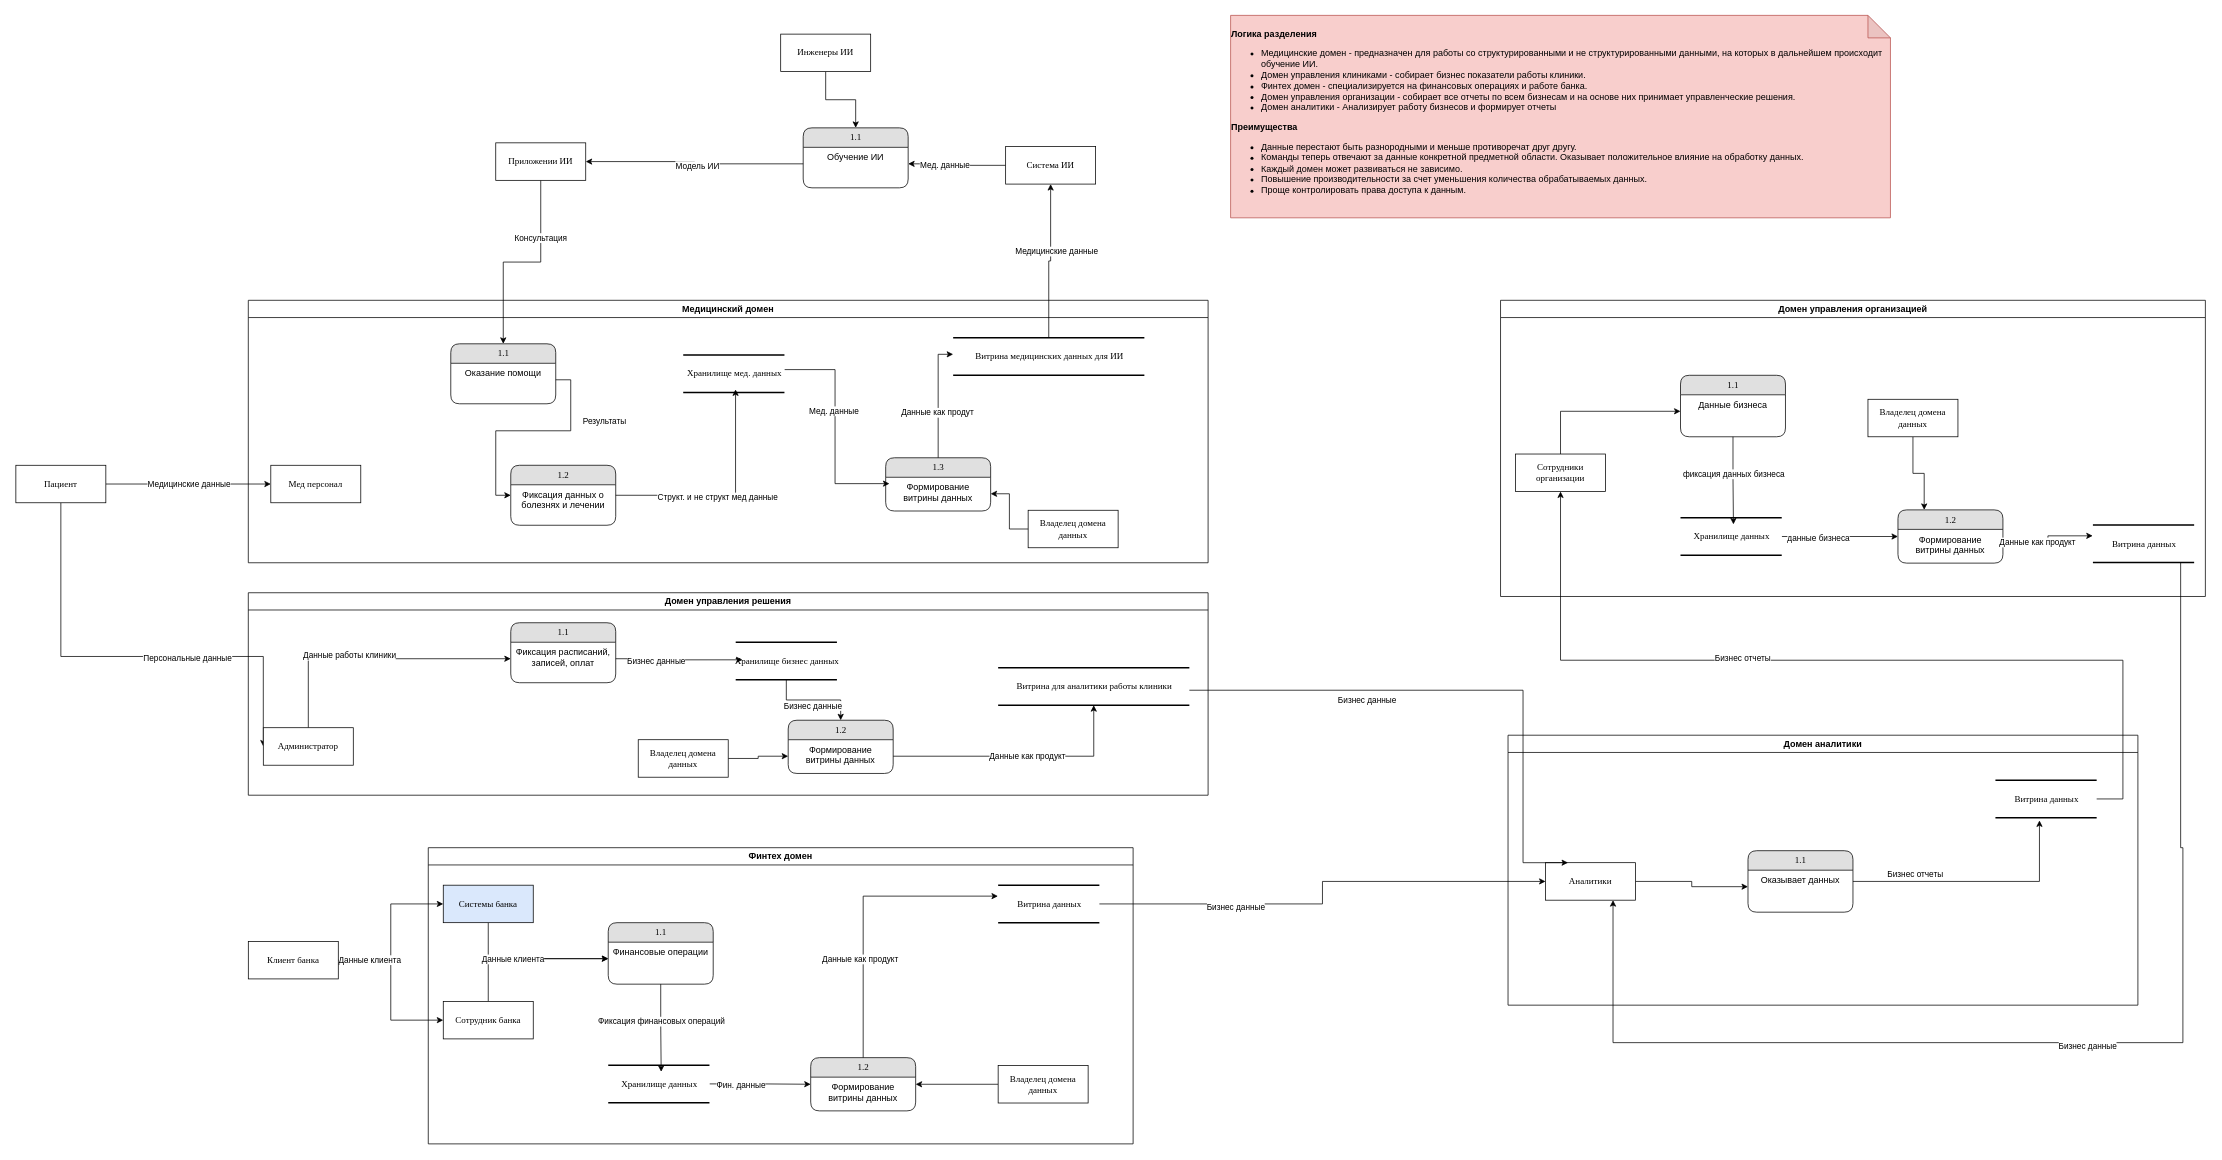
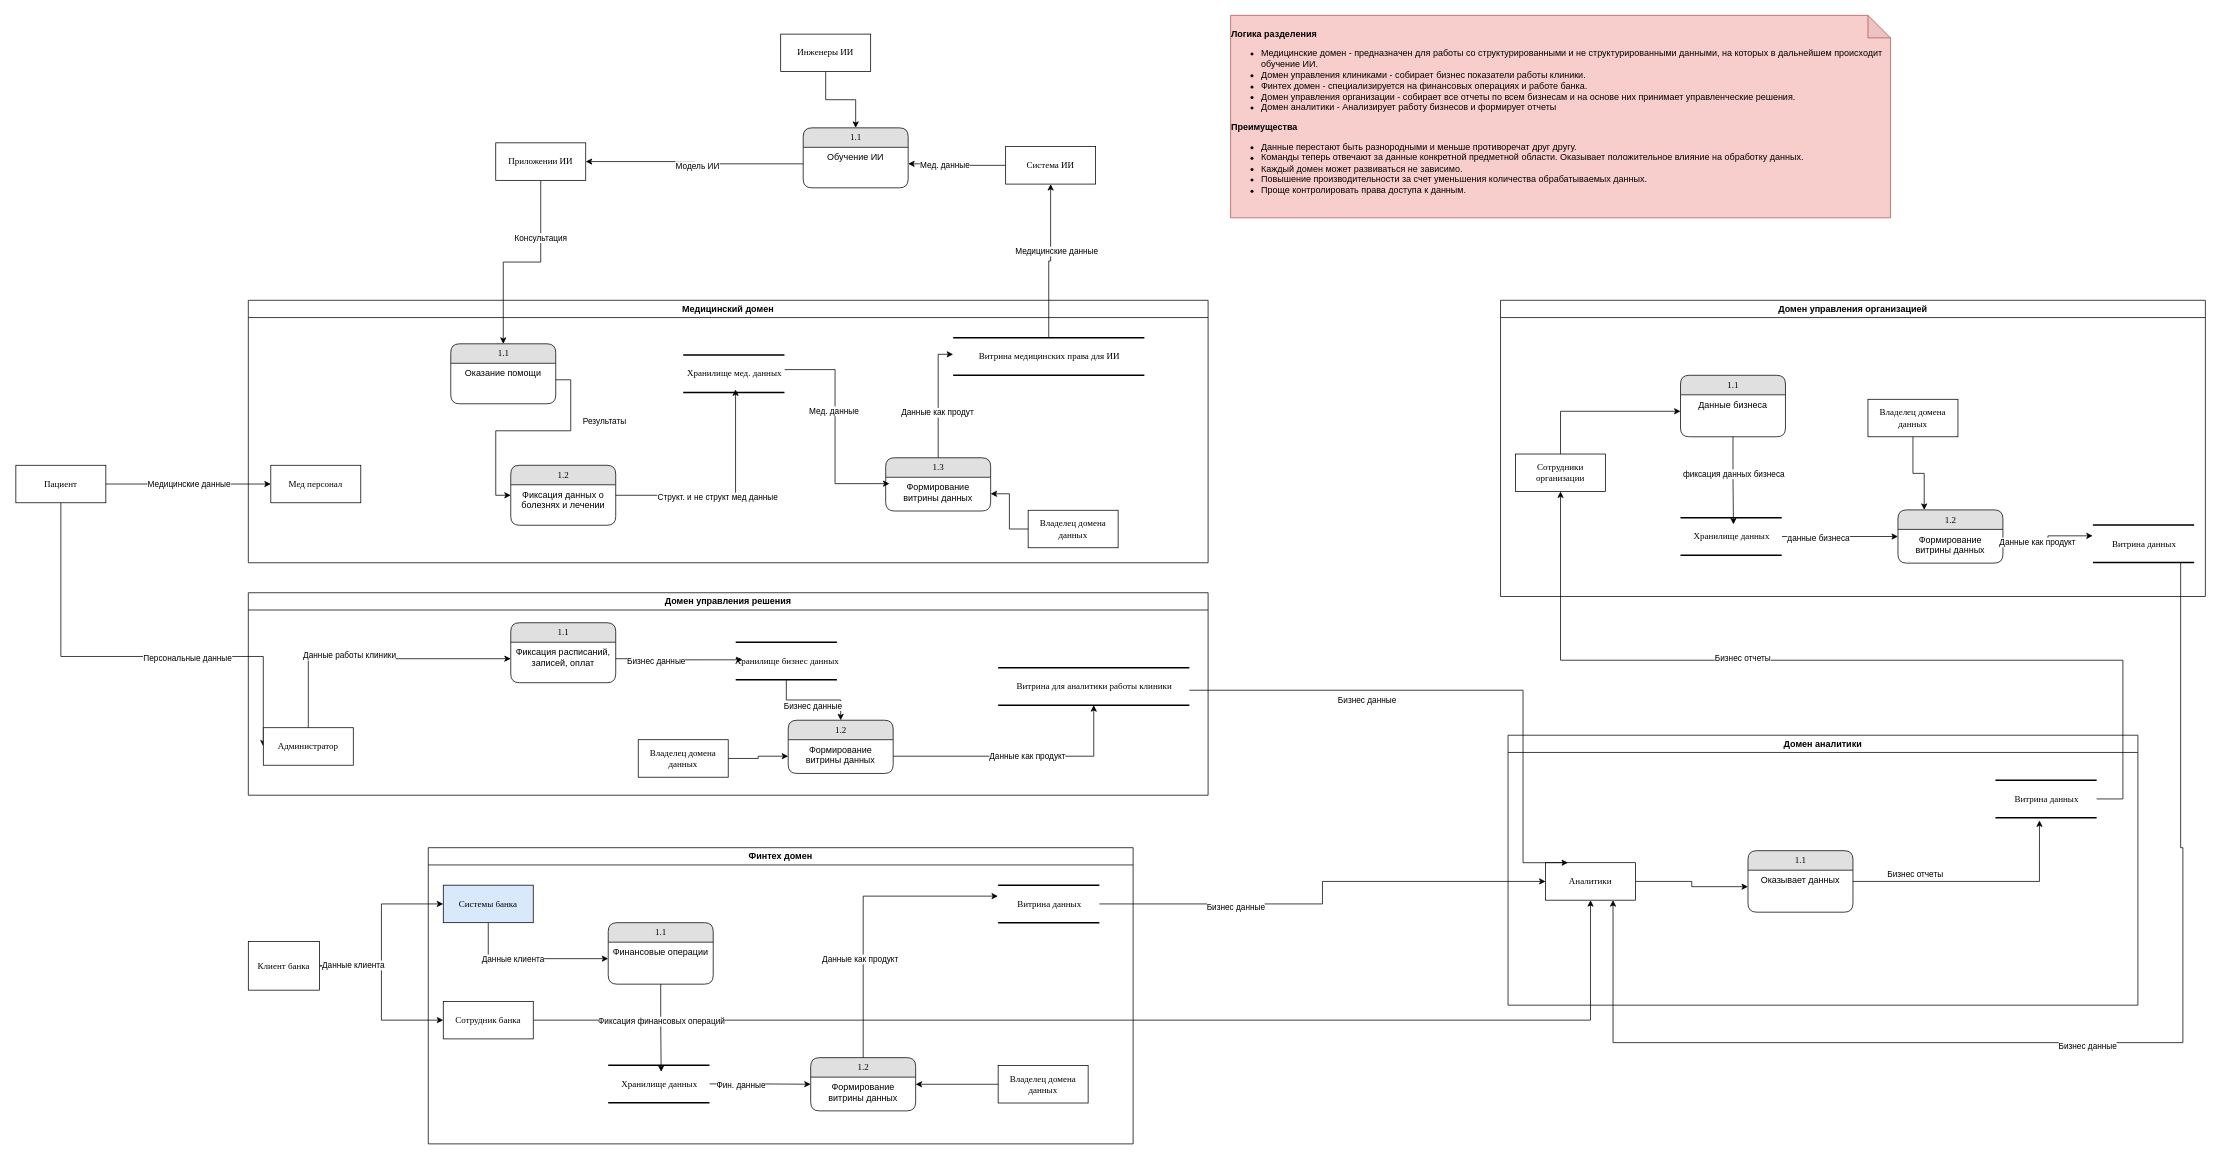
node "Витрина медицинских данных для ИИ": label "Витрина медицинских данных для ИИ" -> "Витрина медицинских права для ИИ"
node "Клиент банка": size 90x38 -> 71x49
edge "Сотрудник банка" -> "Финансовые операции": now "Сотрудник банка" -> "Аналитики"
